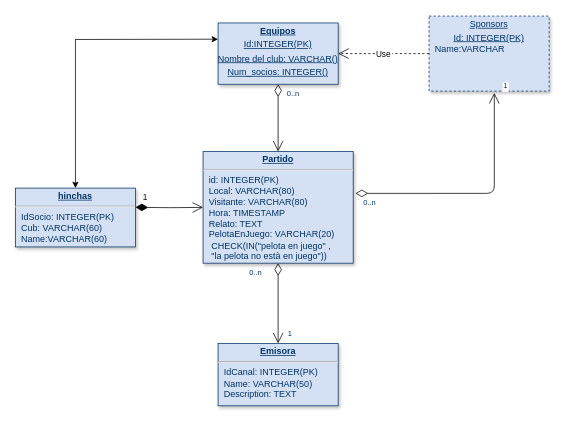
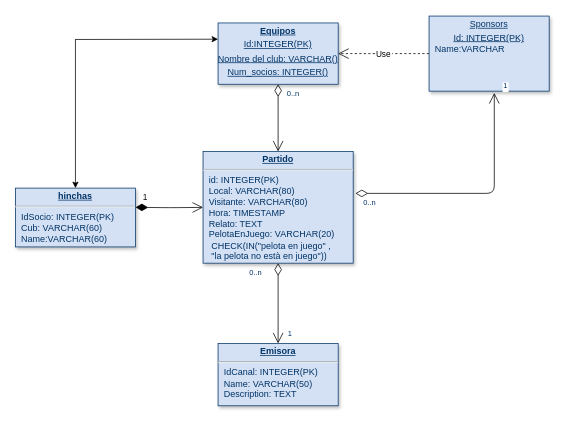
node "Sponsors Id: INTEGER(PK) Name:VARCHAR": style dashed -> solid
